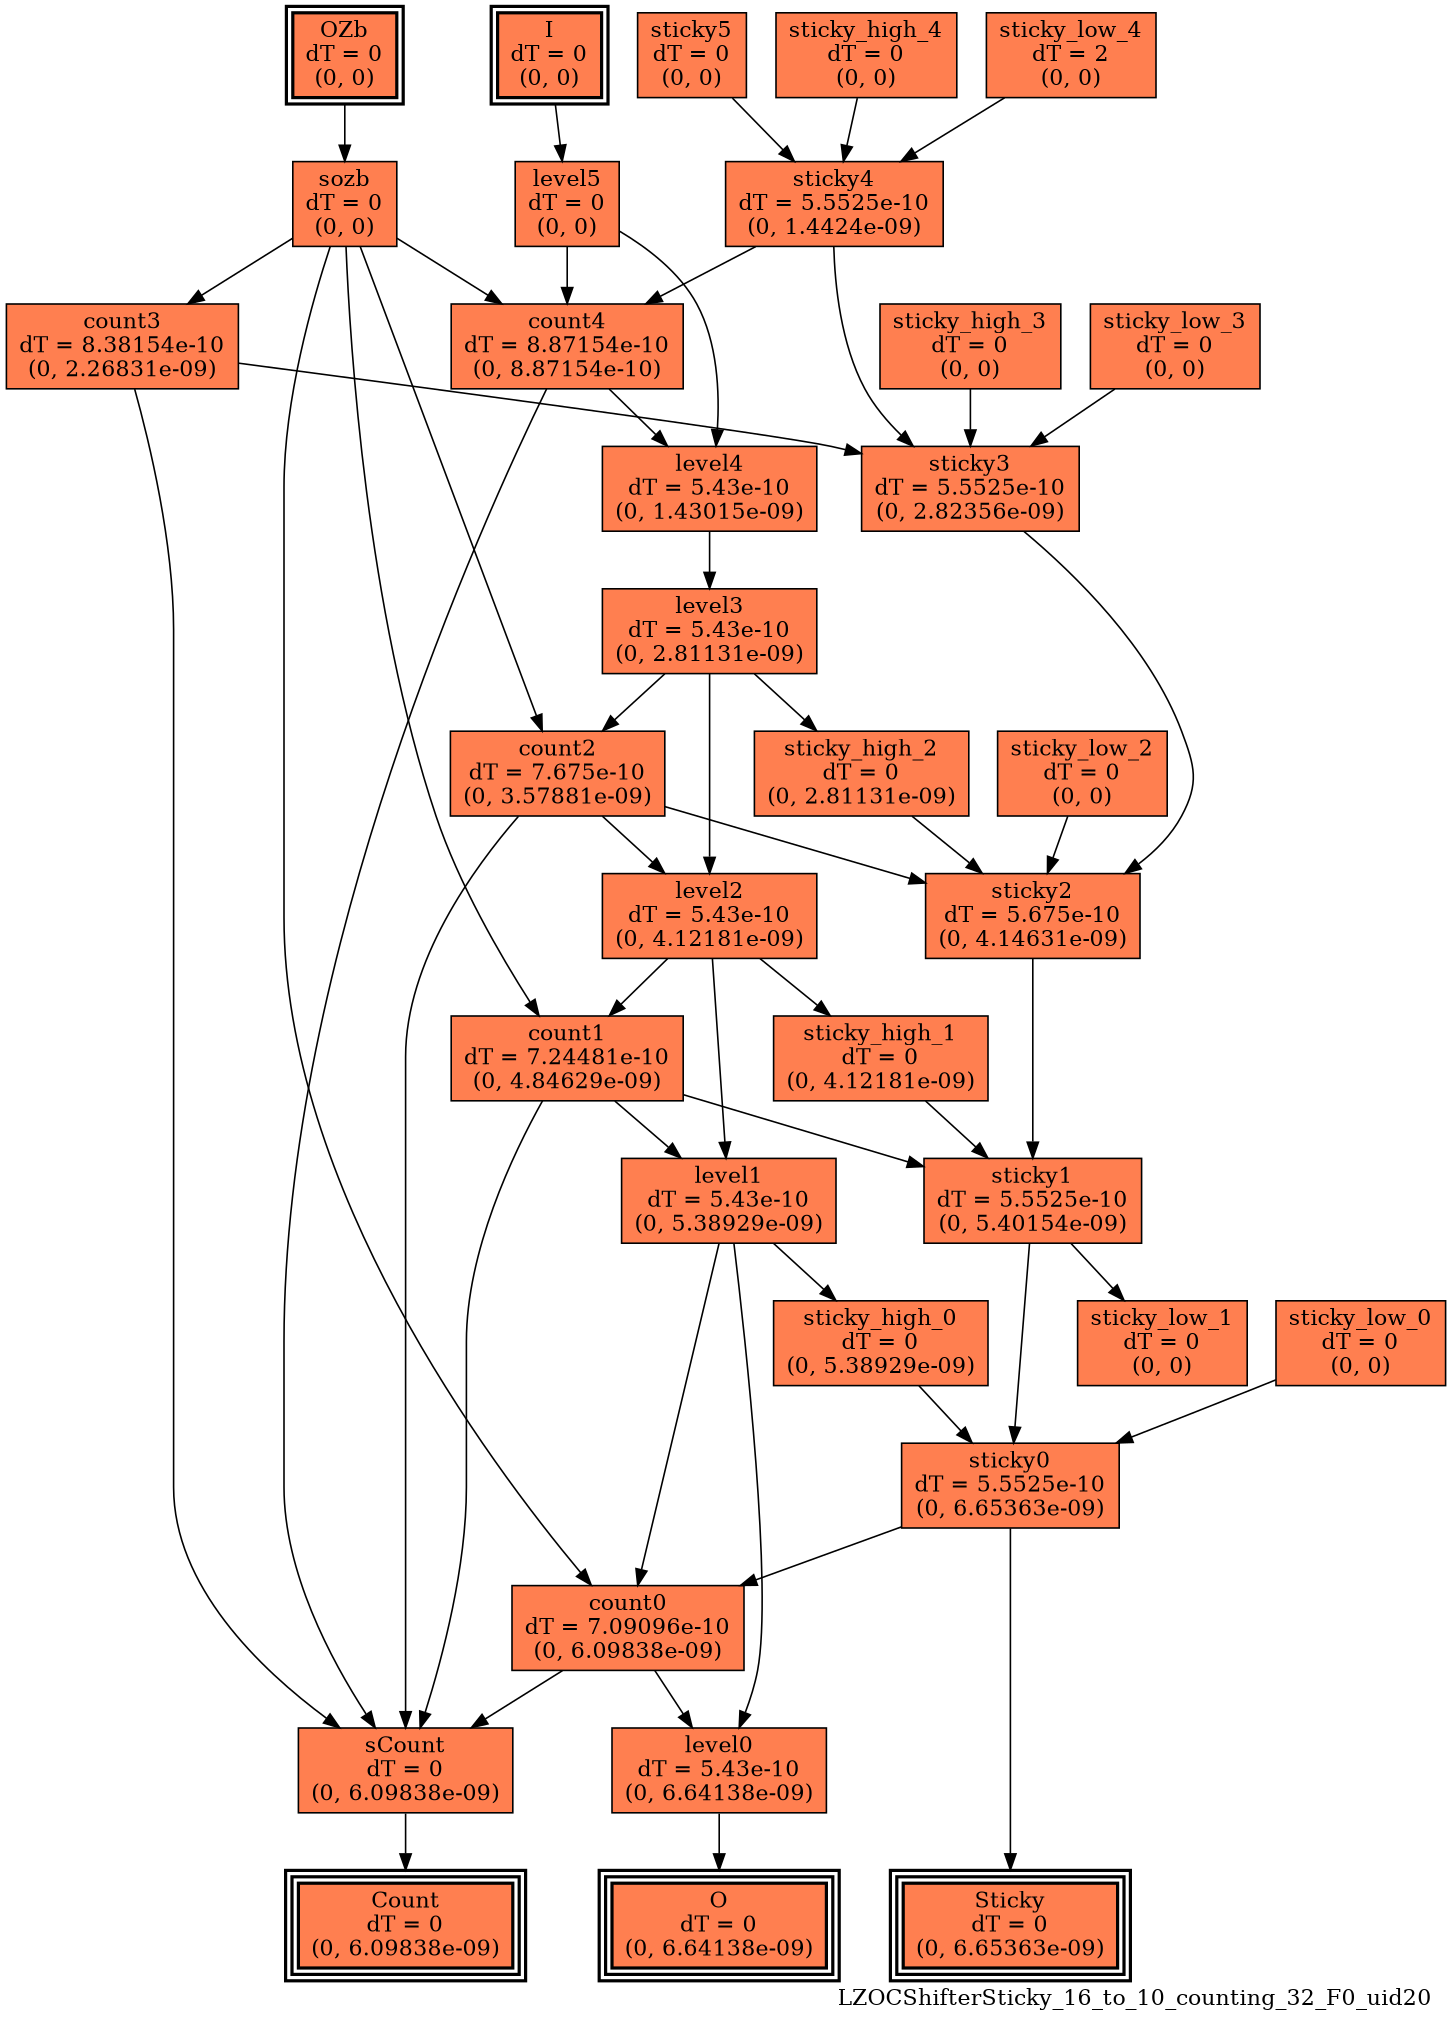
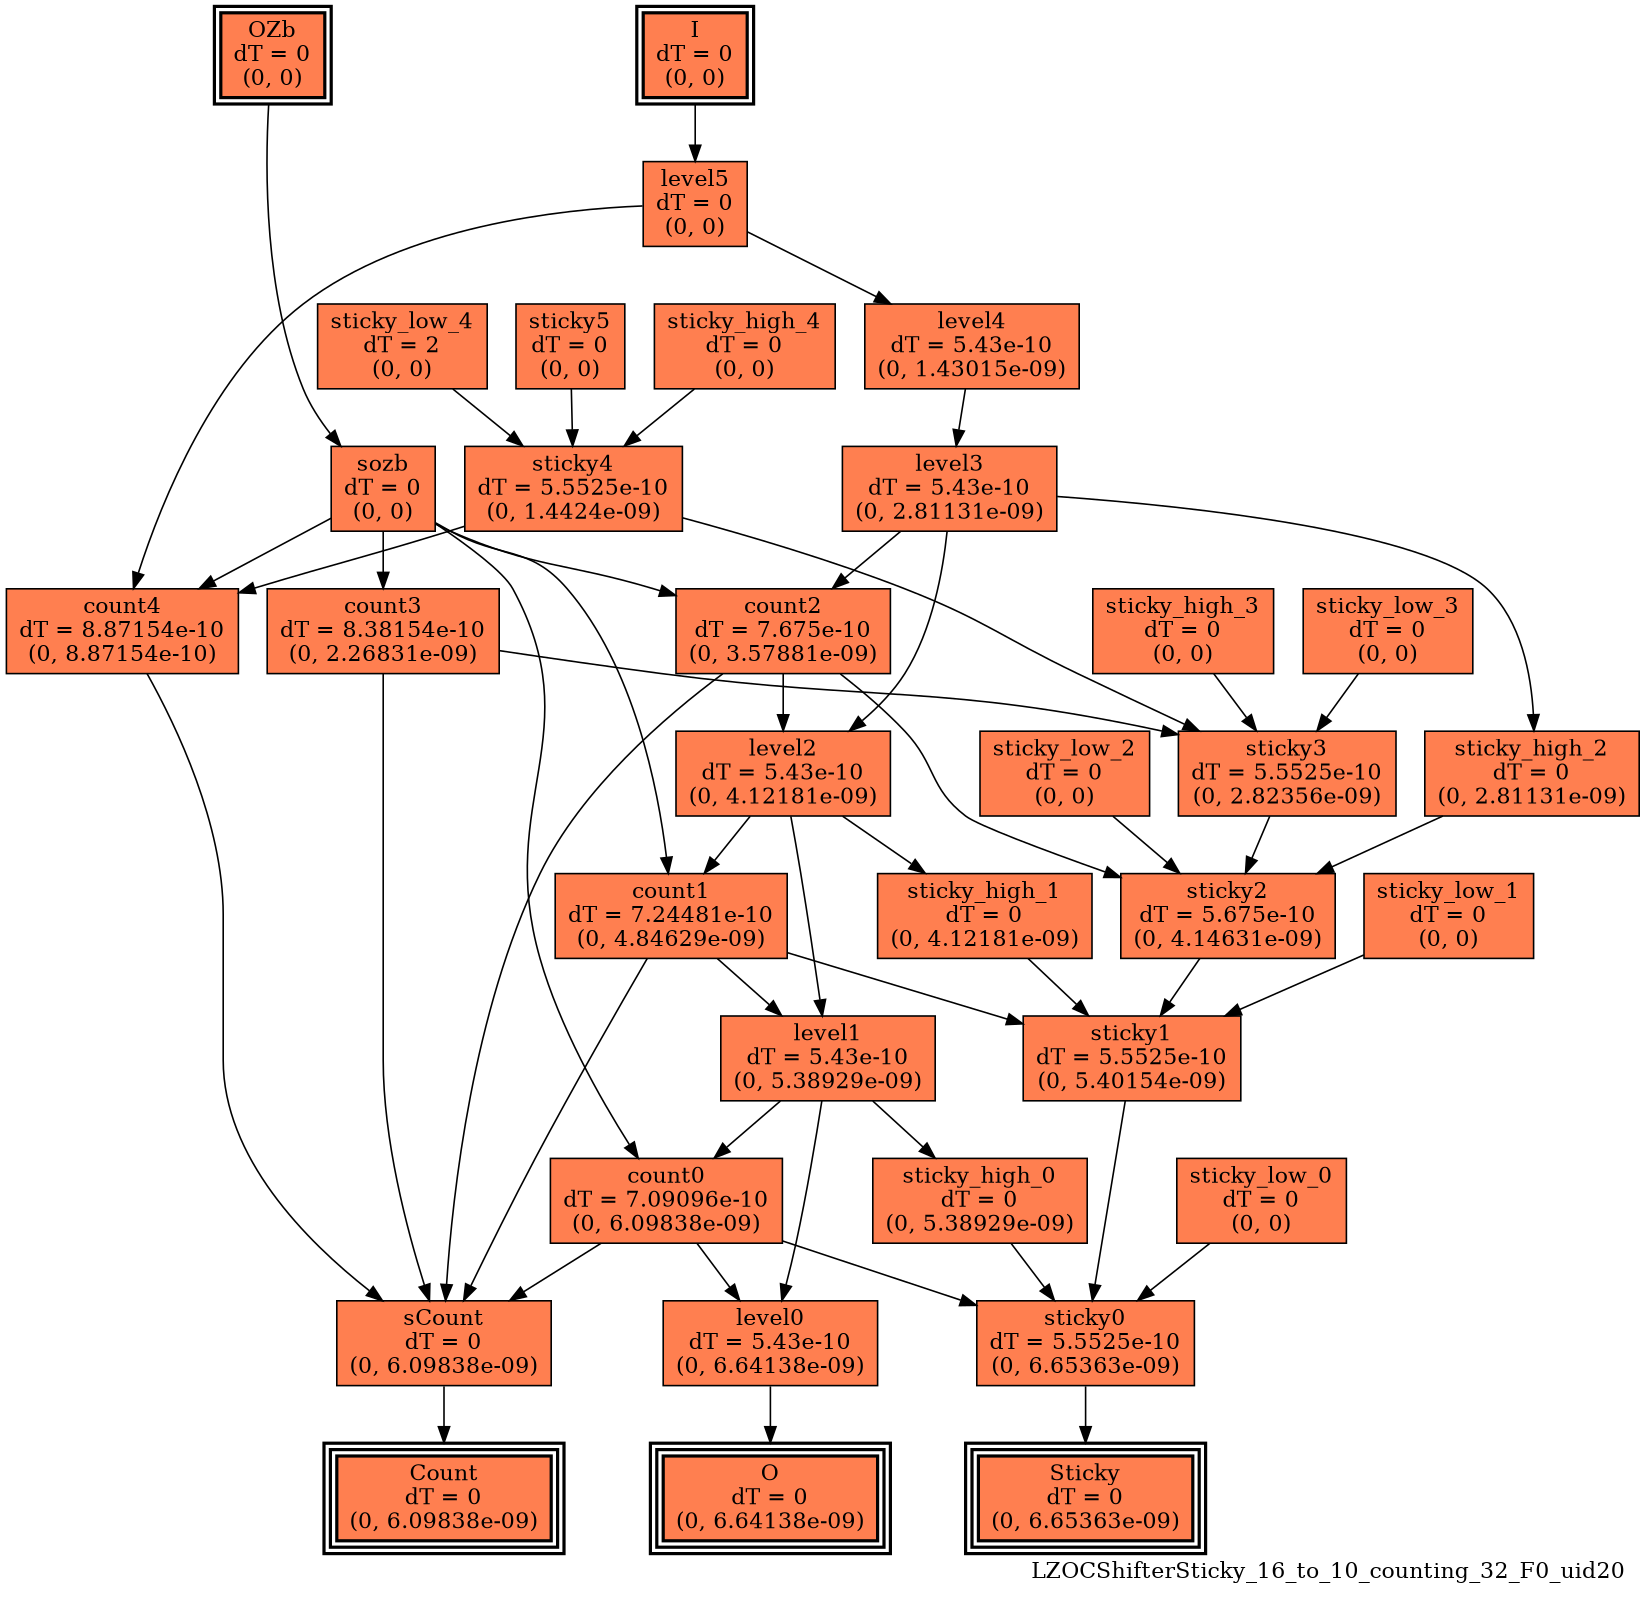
edge "count4 dT = 8.87154e-10 (0, 8.87154e-10)" -> "level4 dT = 5.43e-10 (0, 1.43015e-09)": removed
edge "sticky1 dT = 5.5525e-10 (0, 5.40154e-09)" -> "sticky_low_1 dT = 0 (0, 0)": reversed
edge "sticky0 dT = 5.5525e-10 (0, 6.65363e-09)" -> "count0 dT = 7.09096e-10 (0, 6.09838e-09)": reversed
